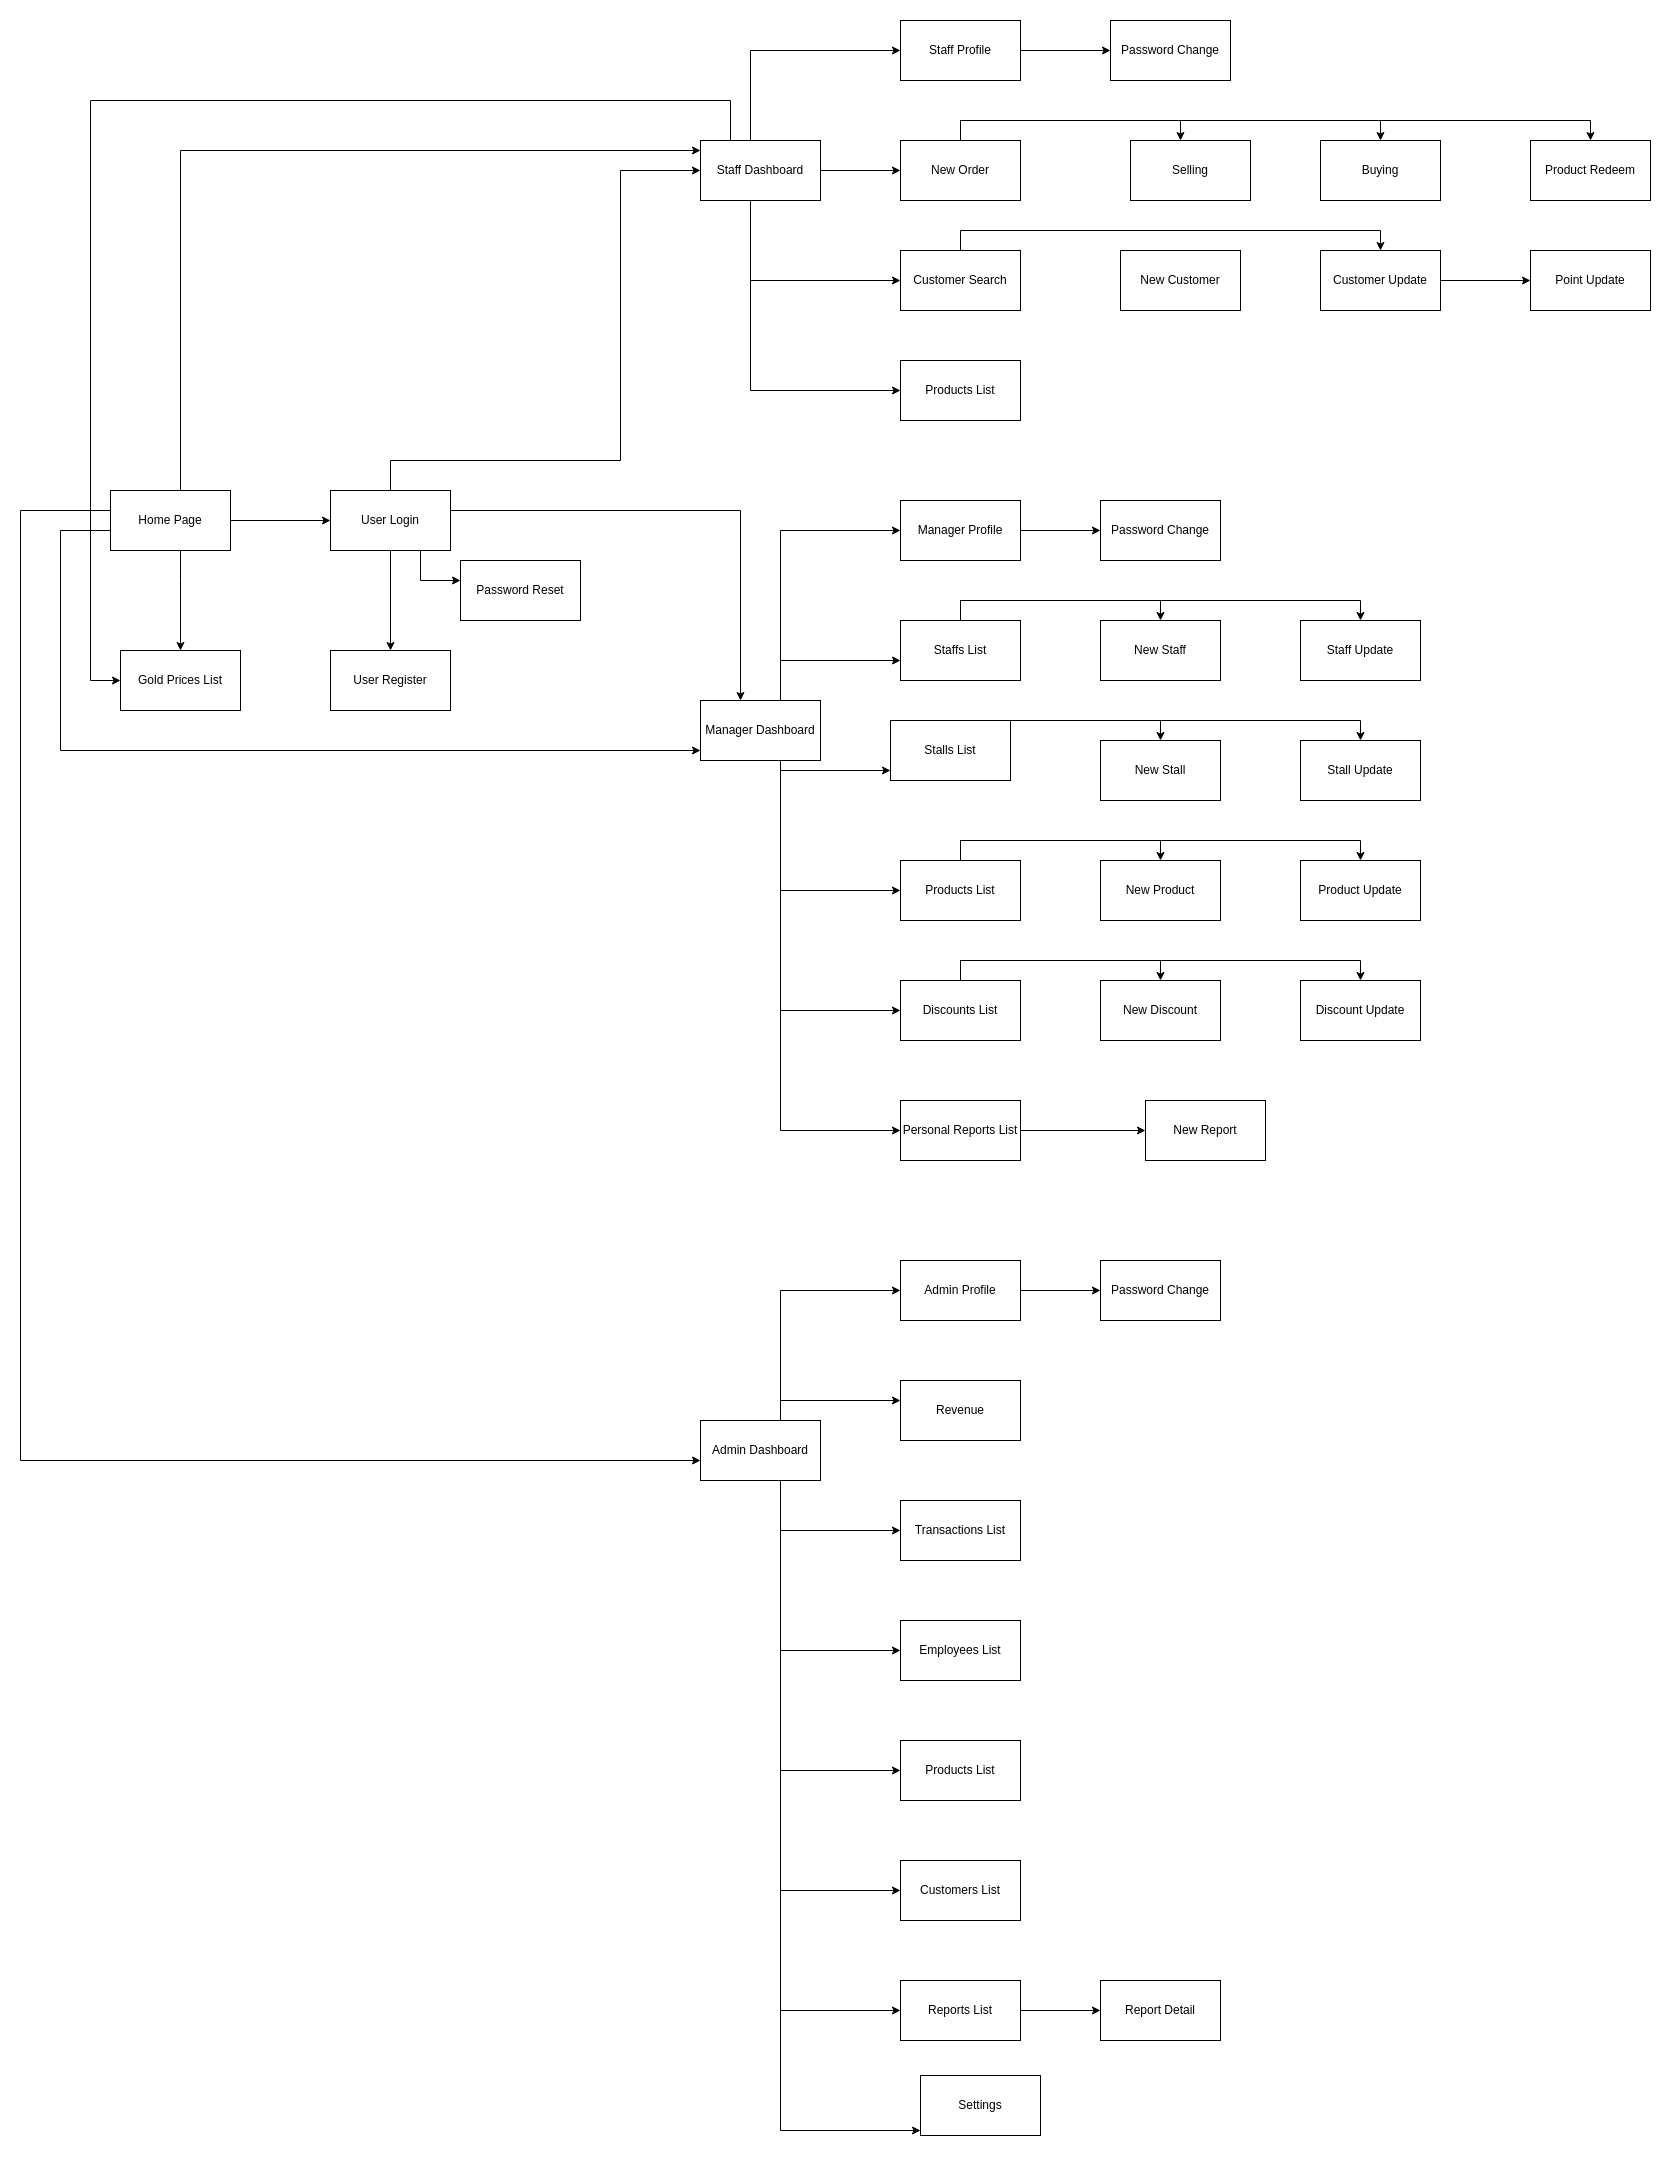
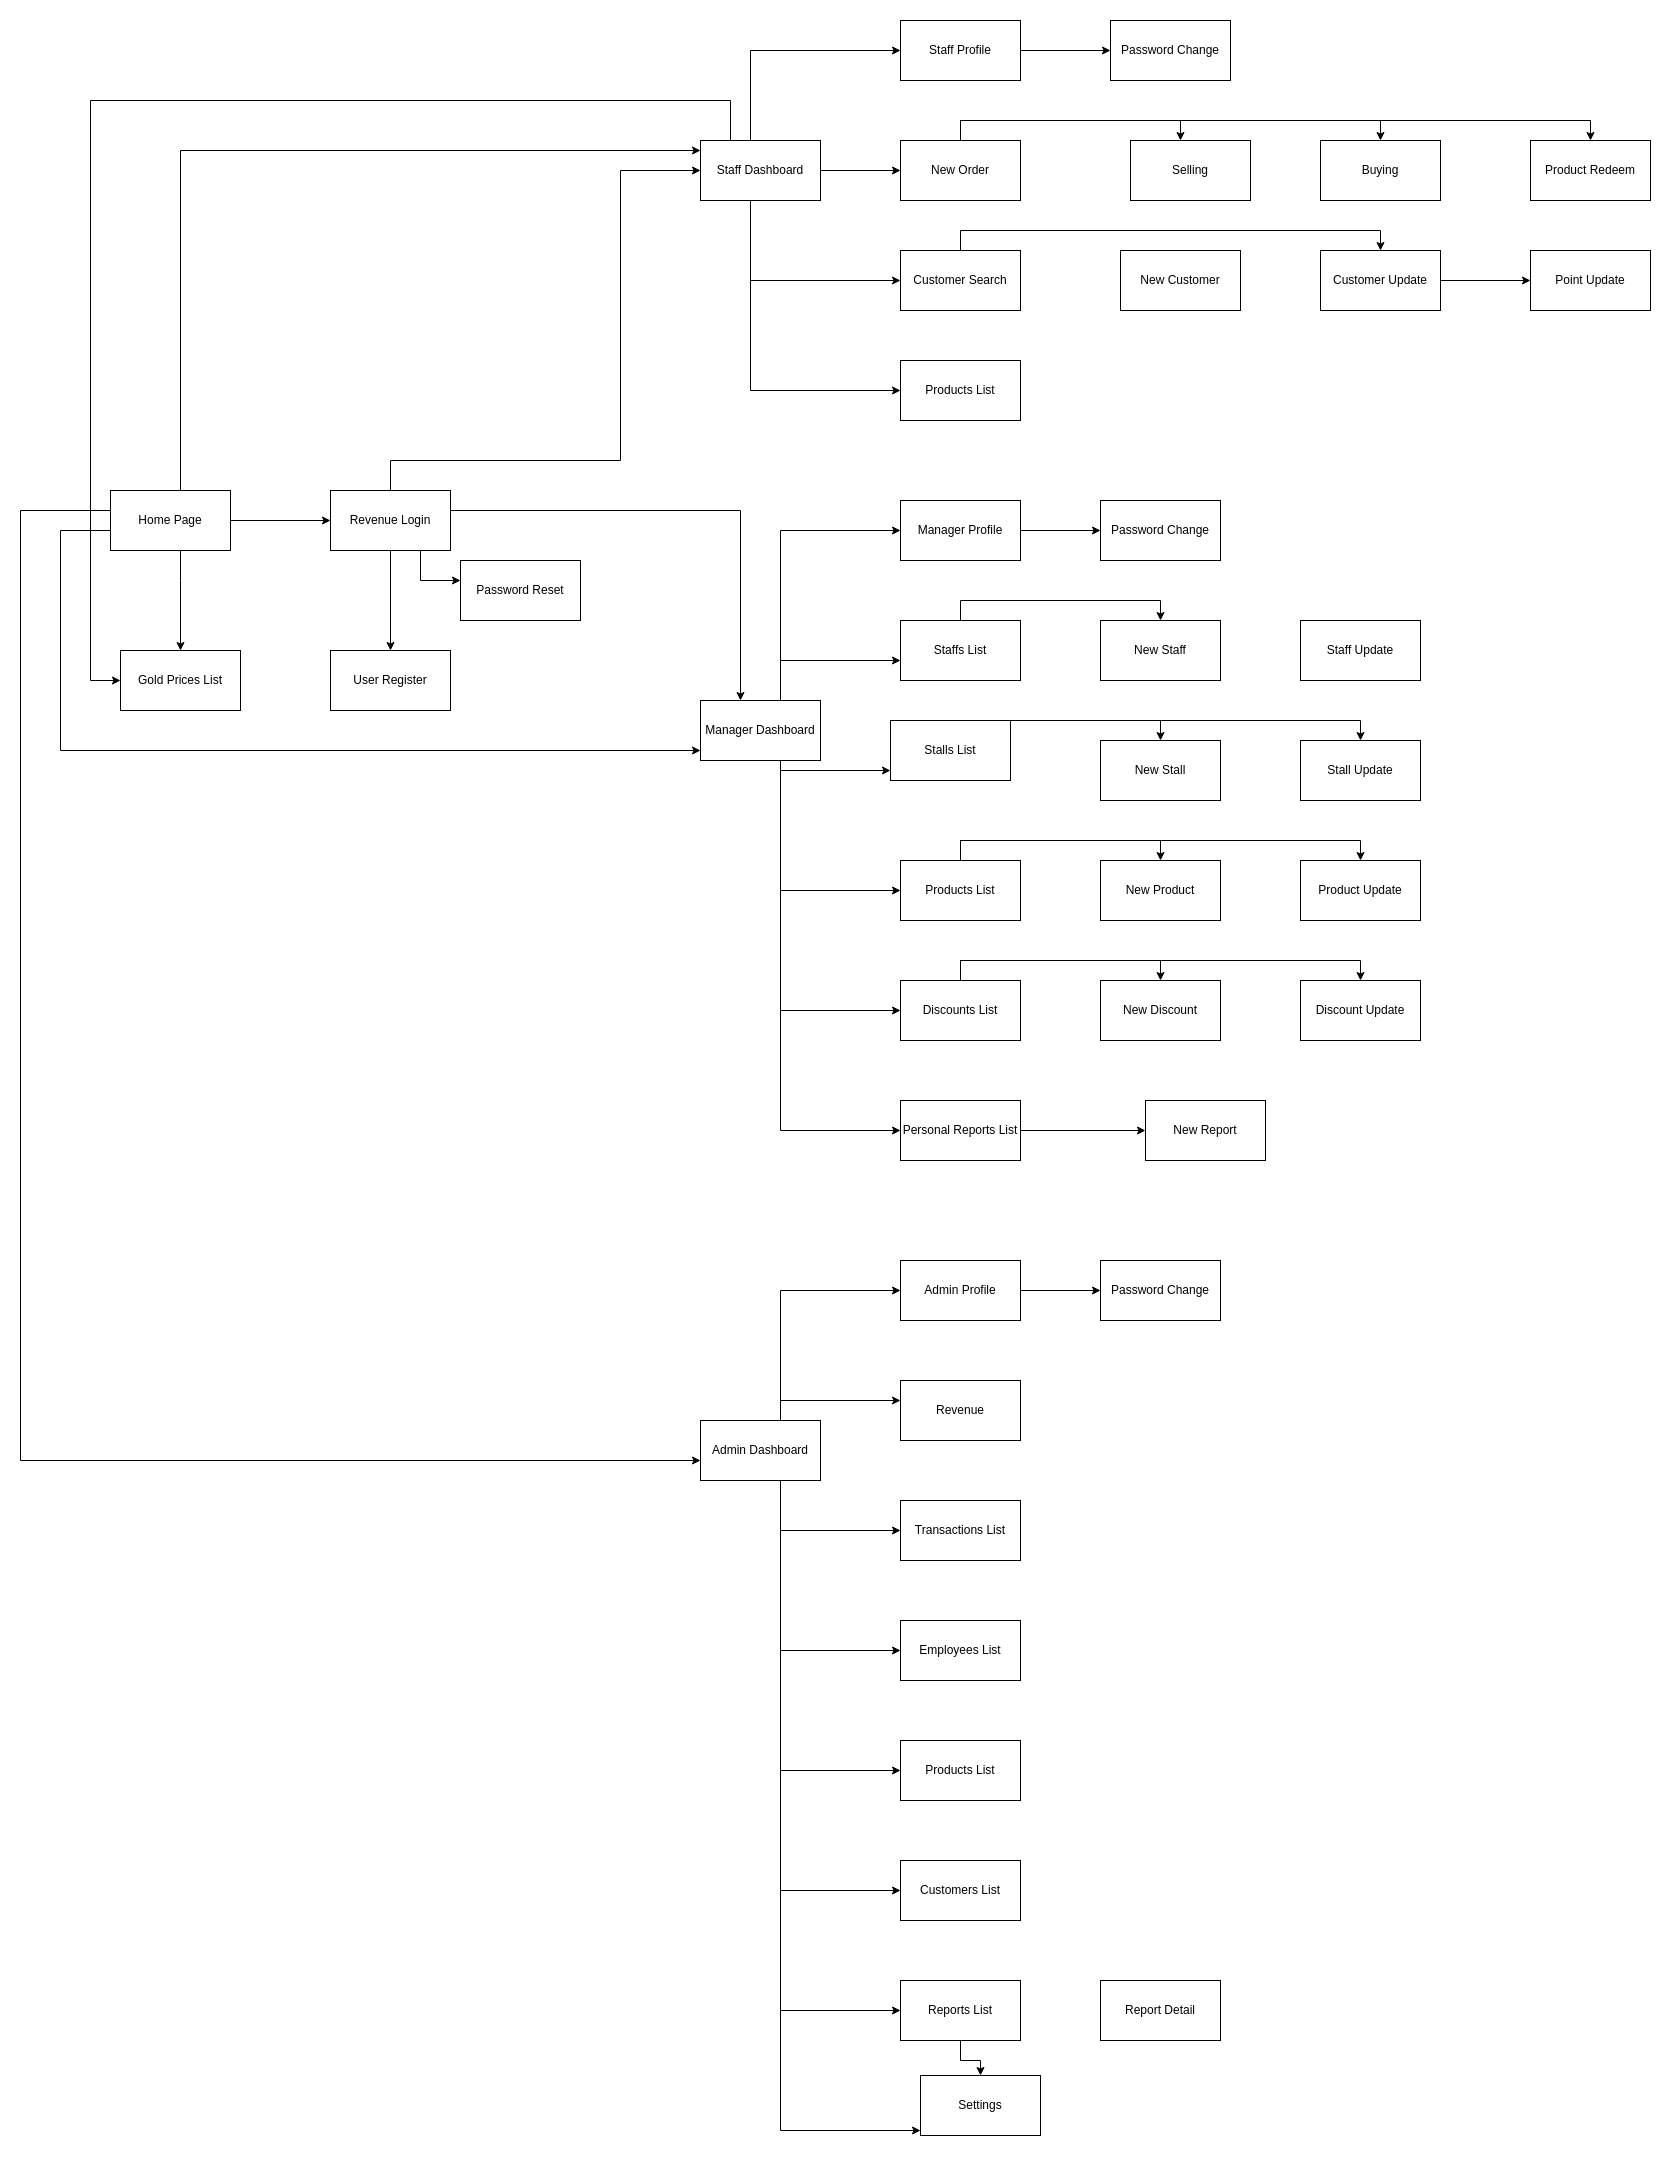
node "User Login": label "User Login" -> "Revenue Login"
edge "Staffs List" -> "Staff Update": removed
edge "Reports List" -> "Report Detail": now "Reports List" -> "Settings"
